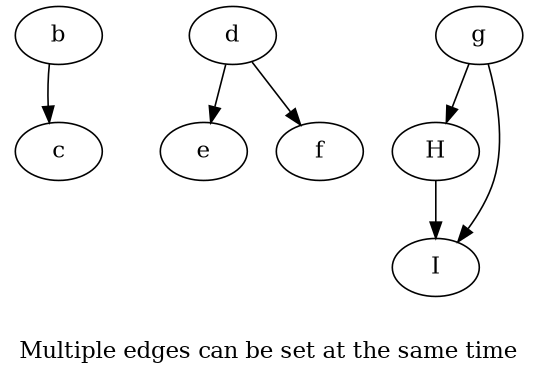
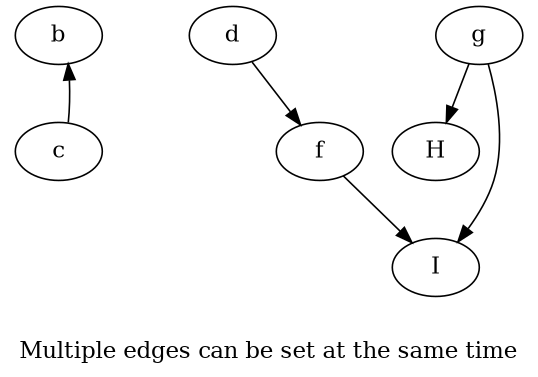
edge "b" -> "c": reversed
node "e": removed
edge "H" -> "I": now "f" -> "I"
